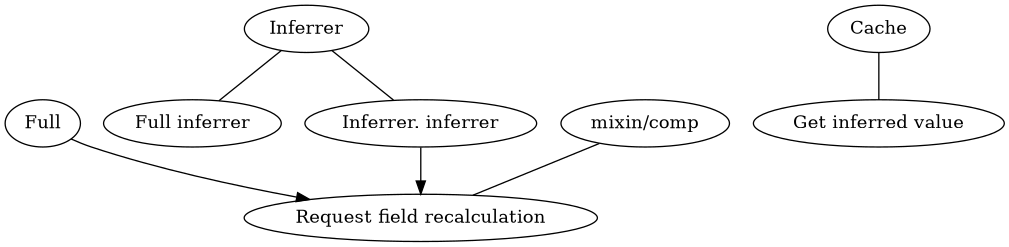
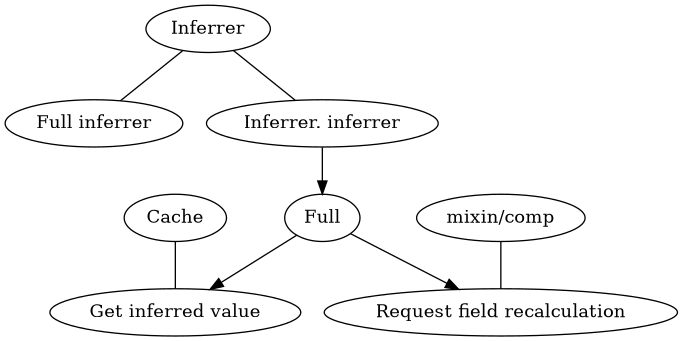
edge "Inferrer. inferrer" -> "Request field recalculation": now "Inferrer. inferrer" -> "Full"
edge "Full" -> "Get inferred value": added
